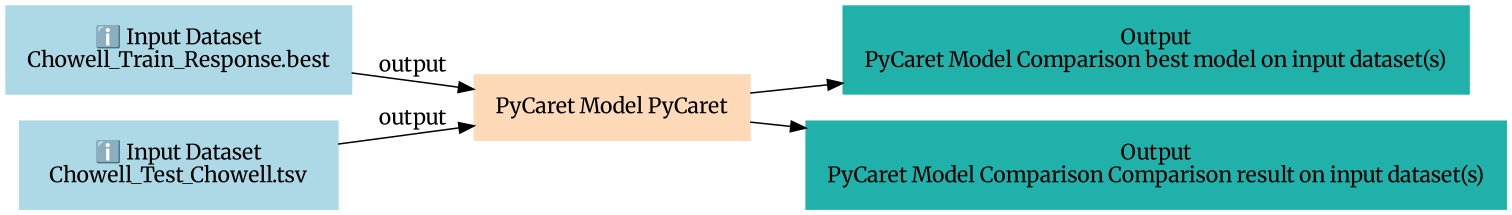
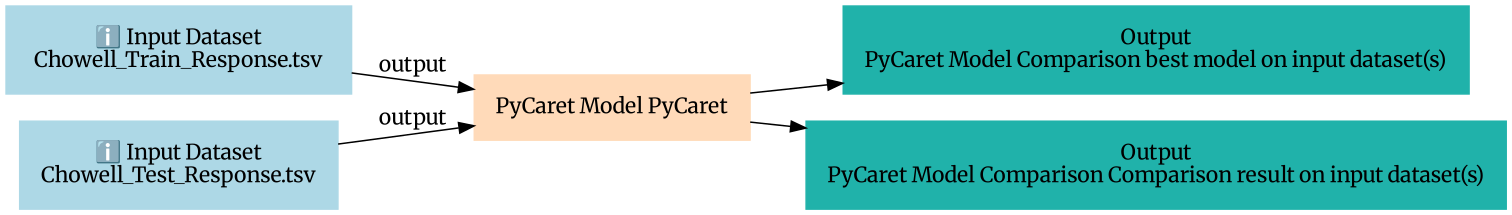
node "ℹ️ Input Dataset Chowell_Train_Response.best": label "ℹ️ Input Dataset Chowell_Train_Response.best" -> "ℹ️ Input Dataset Chowell_Train_Response.tsv"
node "ℹ️ Input Dataset Chowell_Test_Chowell.tsv": label "ℹ️ Input Dataset Chowell_Test_Chowell.tsv" -> "ℹ️ Input Dataset Chowell_Test_Response.tsv"
